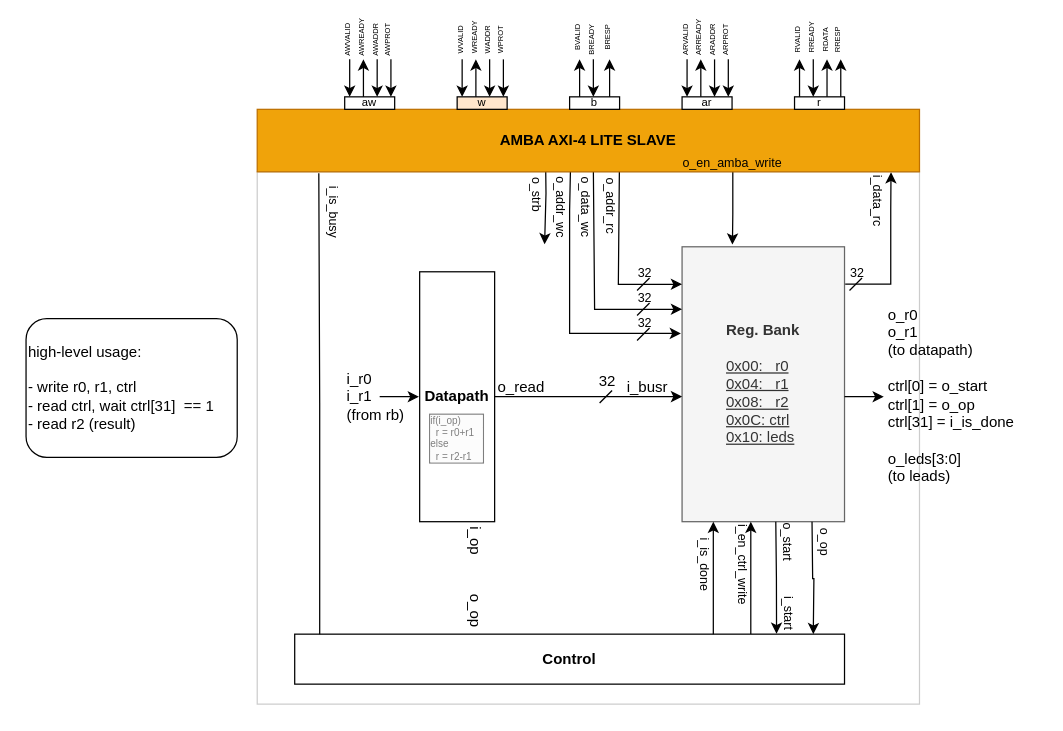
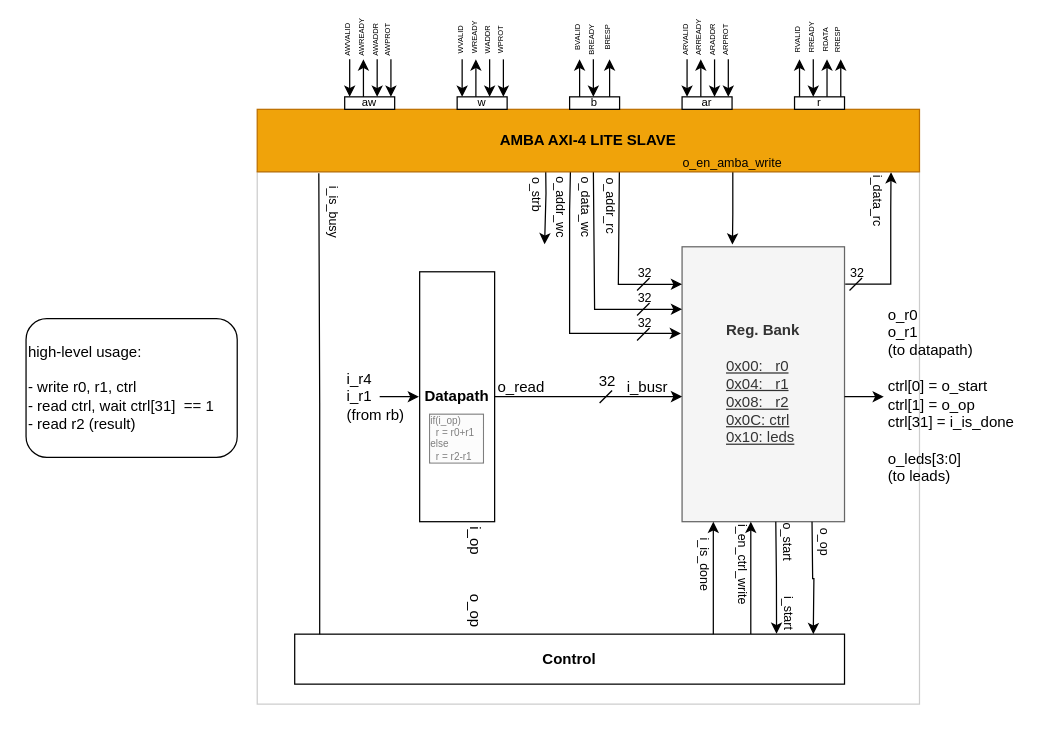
node "w": fillcolor #ffe6cc -> #ffffff
node "i_r0 i_r1 (from rb)": label "i_r0 i_r1 (from rb)" -> "i_r4 i_r1 (from rb)"
